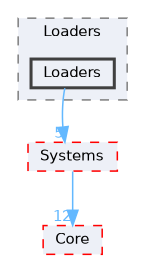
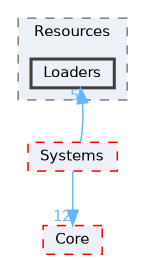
cluster "Loaders": label "Loaders" -> "Resources"
edge "Loaders" -> "Systems": reversed
